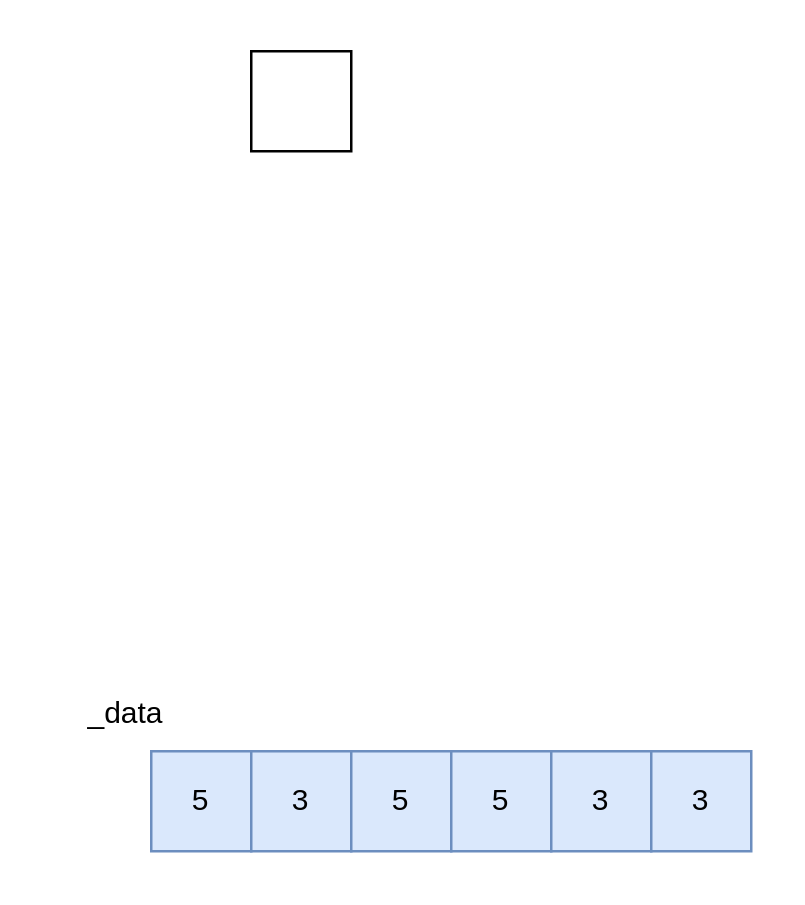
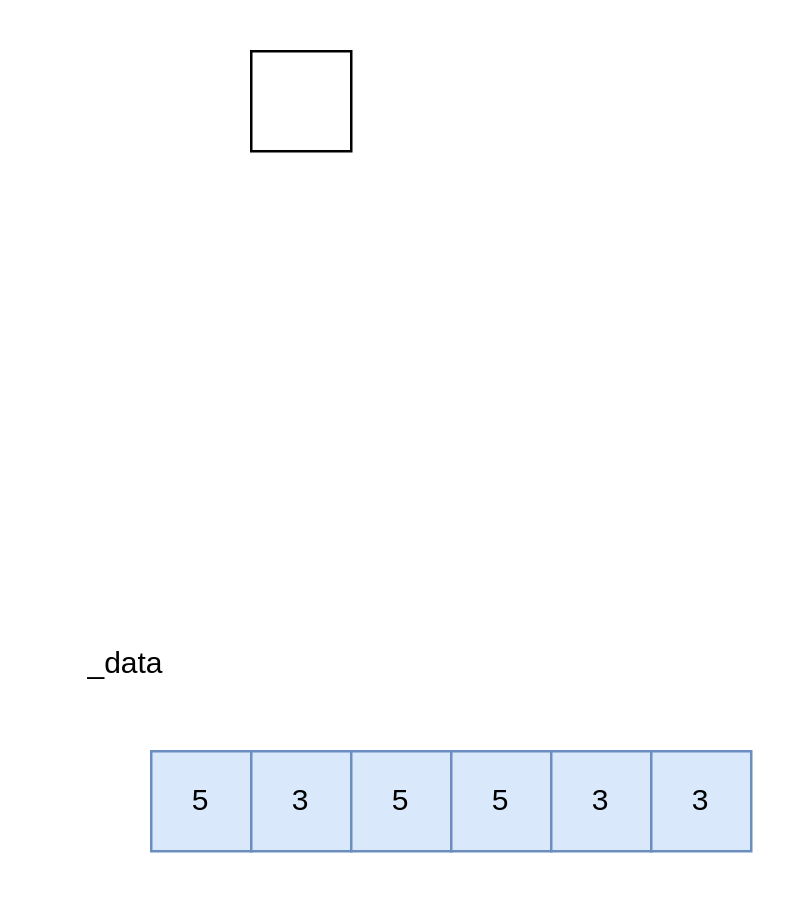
node "_data": moved (126, 714) -> (126, 664)
